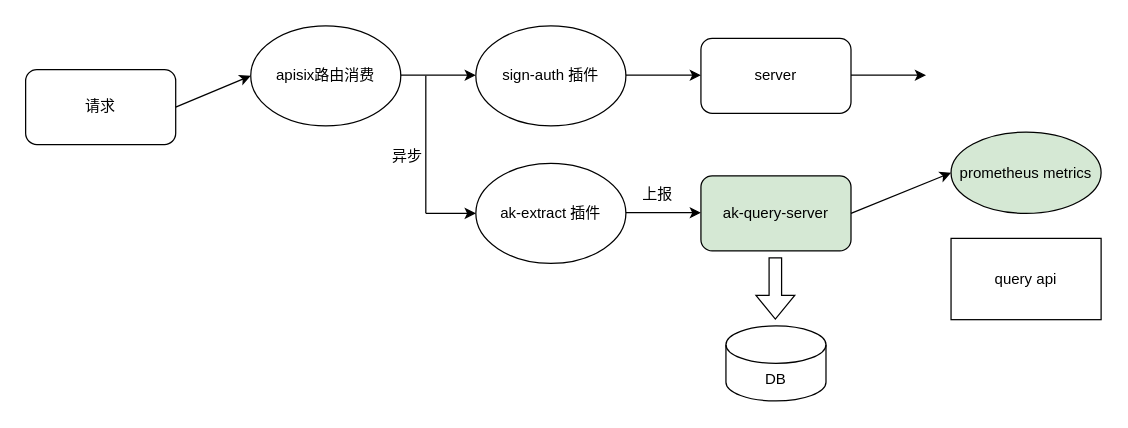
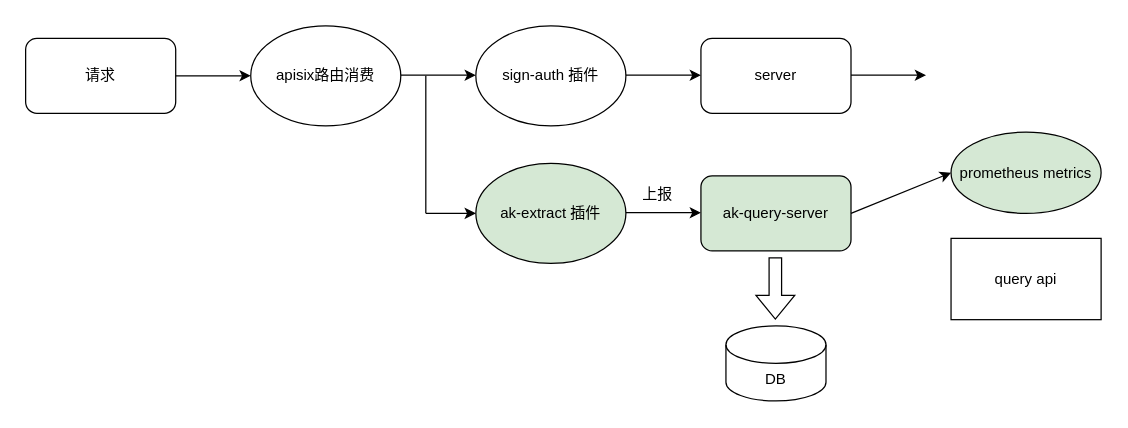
node "请求": moved (101, 107) -> (101, 76)
node "异步": removed
node "ak-extract 插件": fillcolor #ffffff -> #d5e8d4
